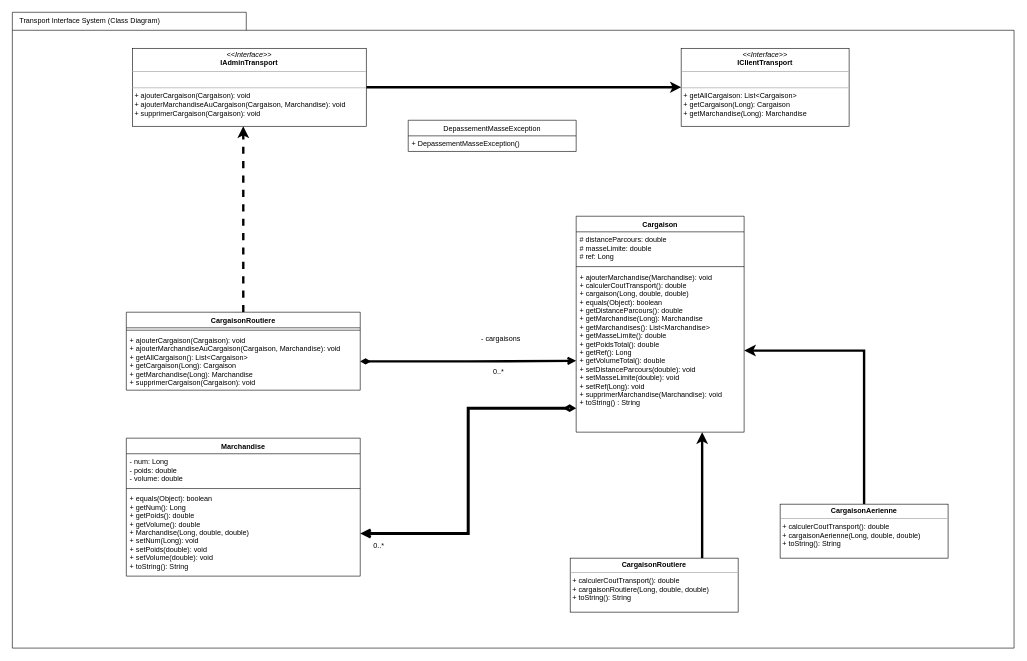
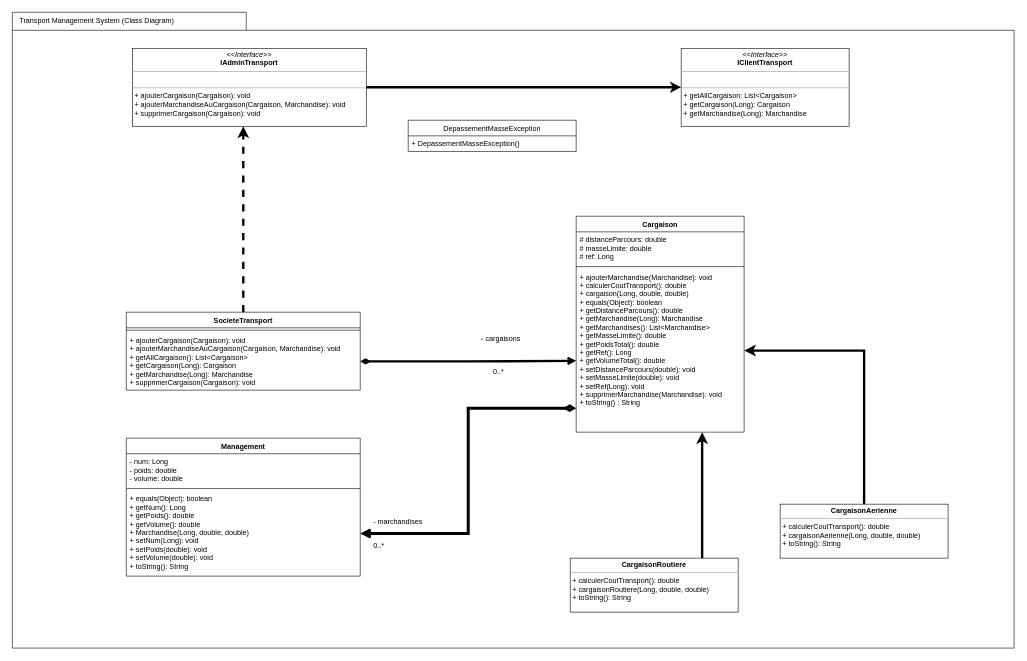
node "Transport Interface System (Class Diagram)": label "Transport Interface System (Class Diagram)" -> "Transport Management System (Class Diagram)"
node "CargaisonRoutiere": label "CargaisonRoutiere" -> "SocieteTransport"
node "Marchandise": label "Marchandise" -> "Management"
node "- marchandises": added
